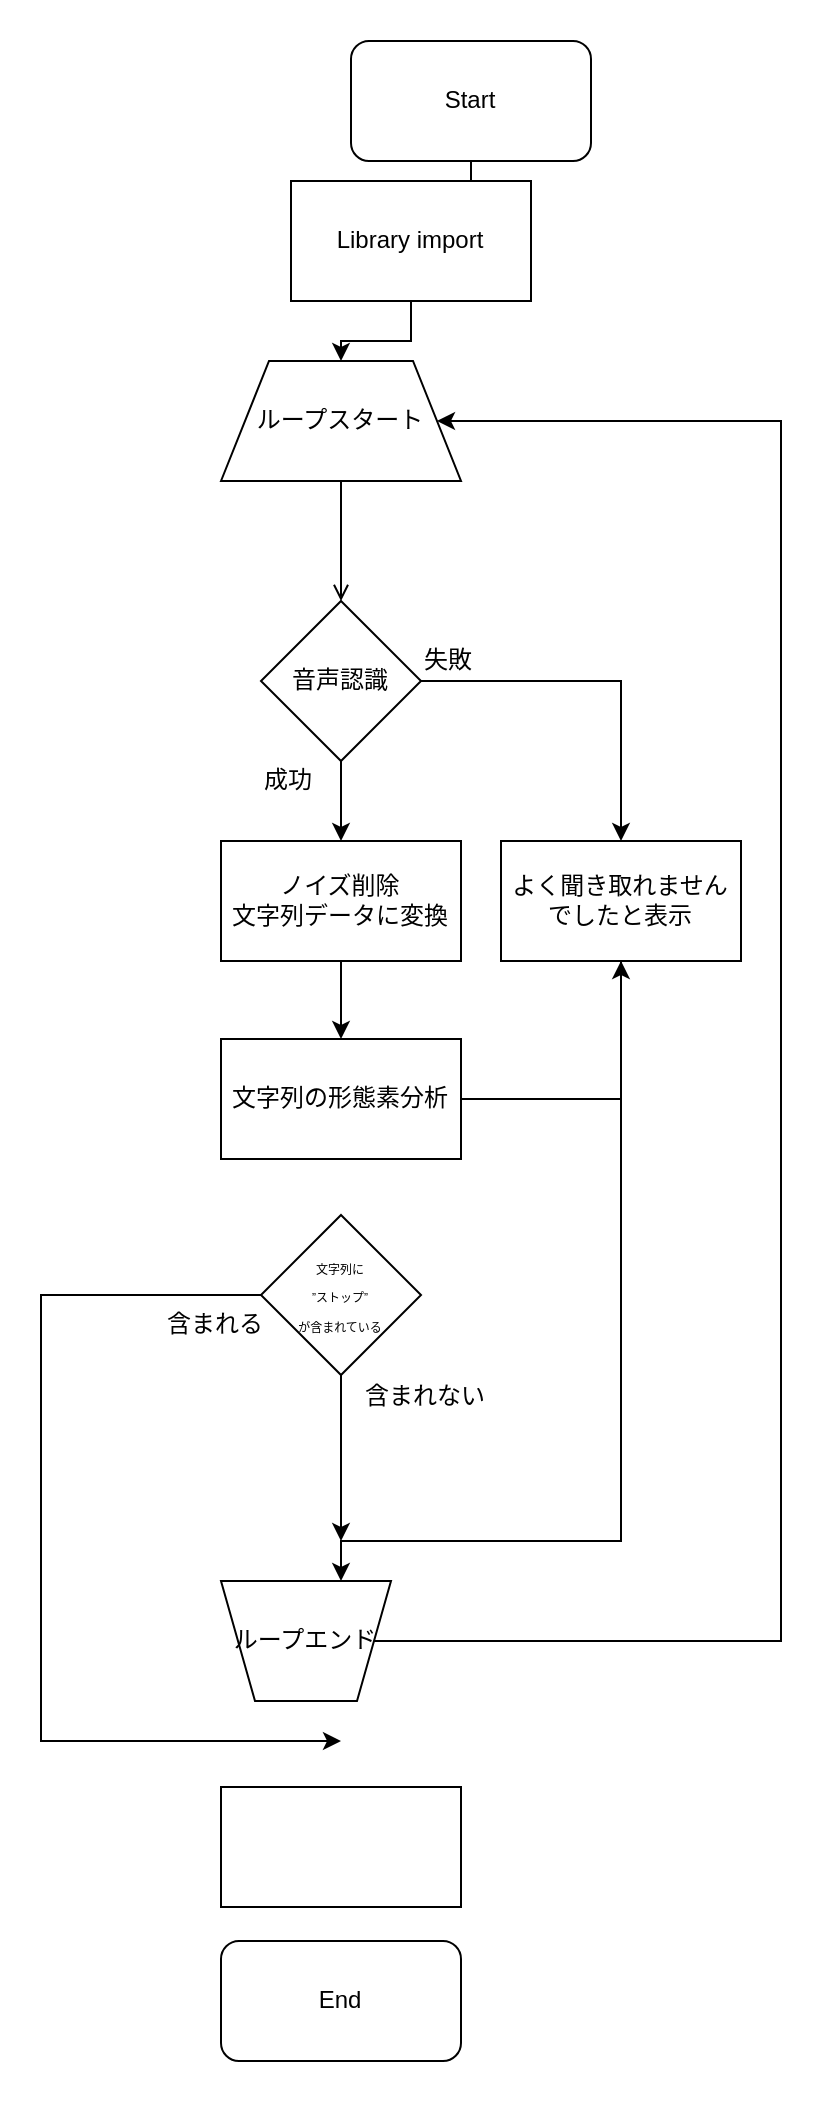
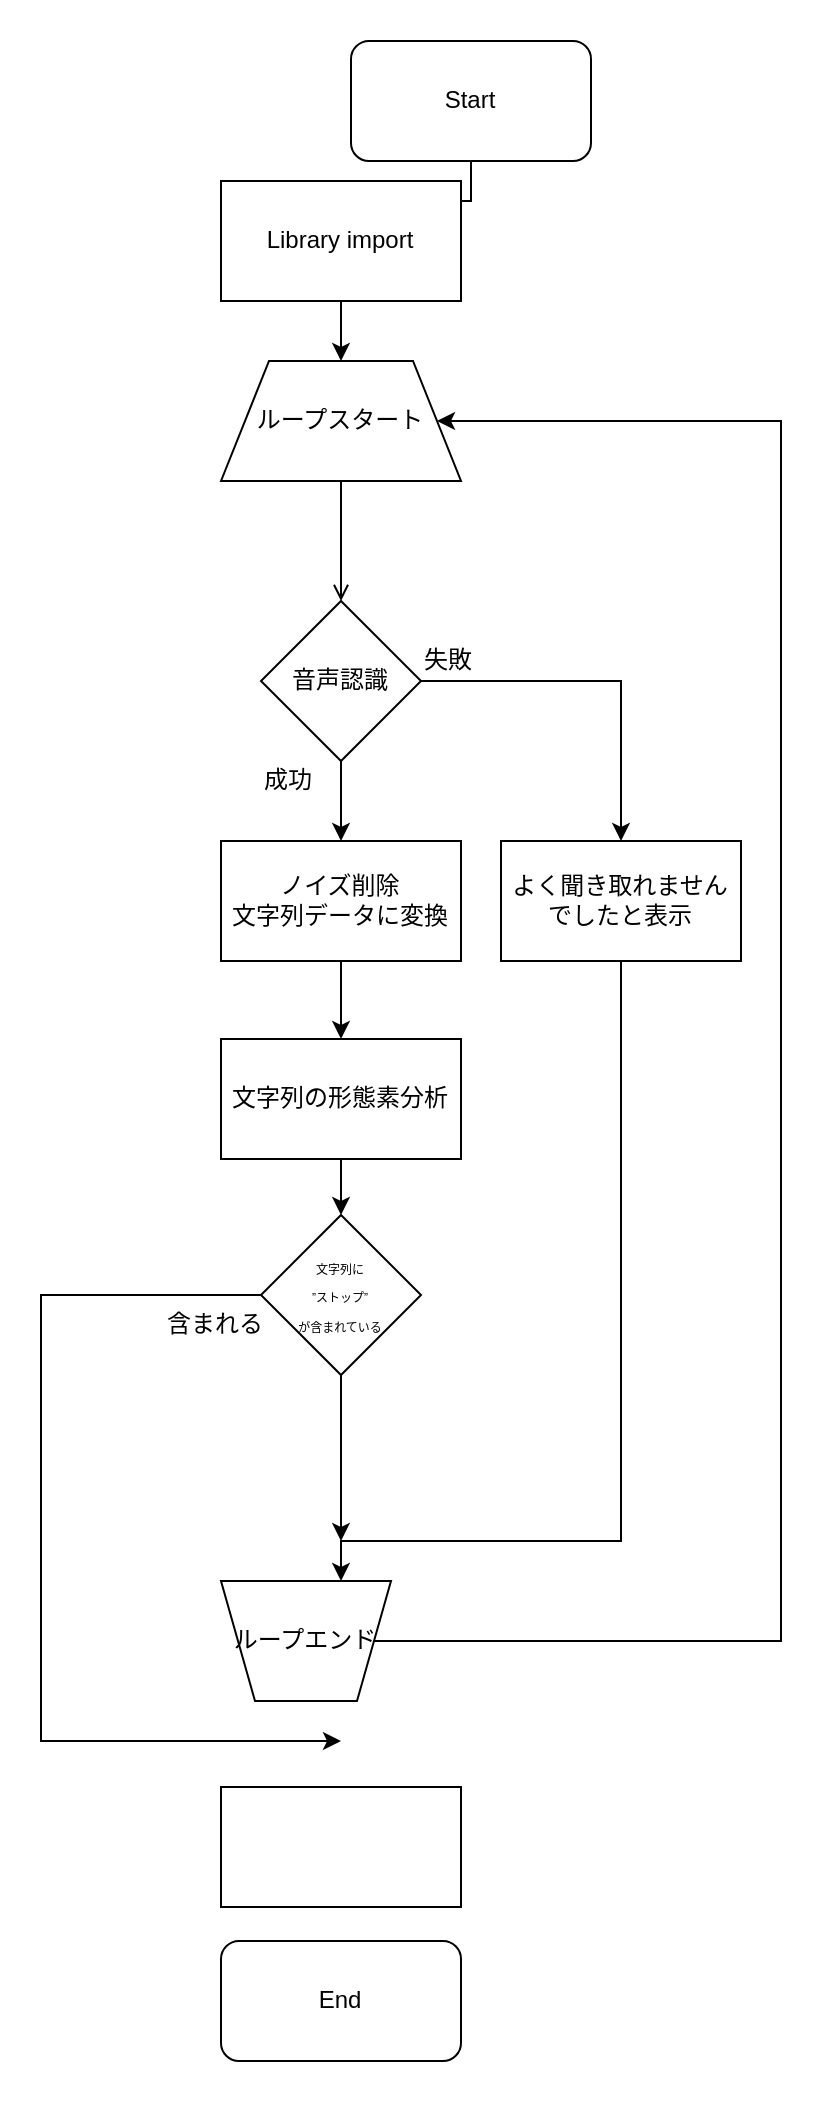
node "Library import": moved (411, 241) -> (341, 241)
edge "文字列の形態素分析" -> "よく聞き取れませんでしたと表示": now "文字列の形態素分析" -> "文字列に”ストップ”が含まれている"
node "含まれない": removed
